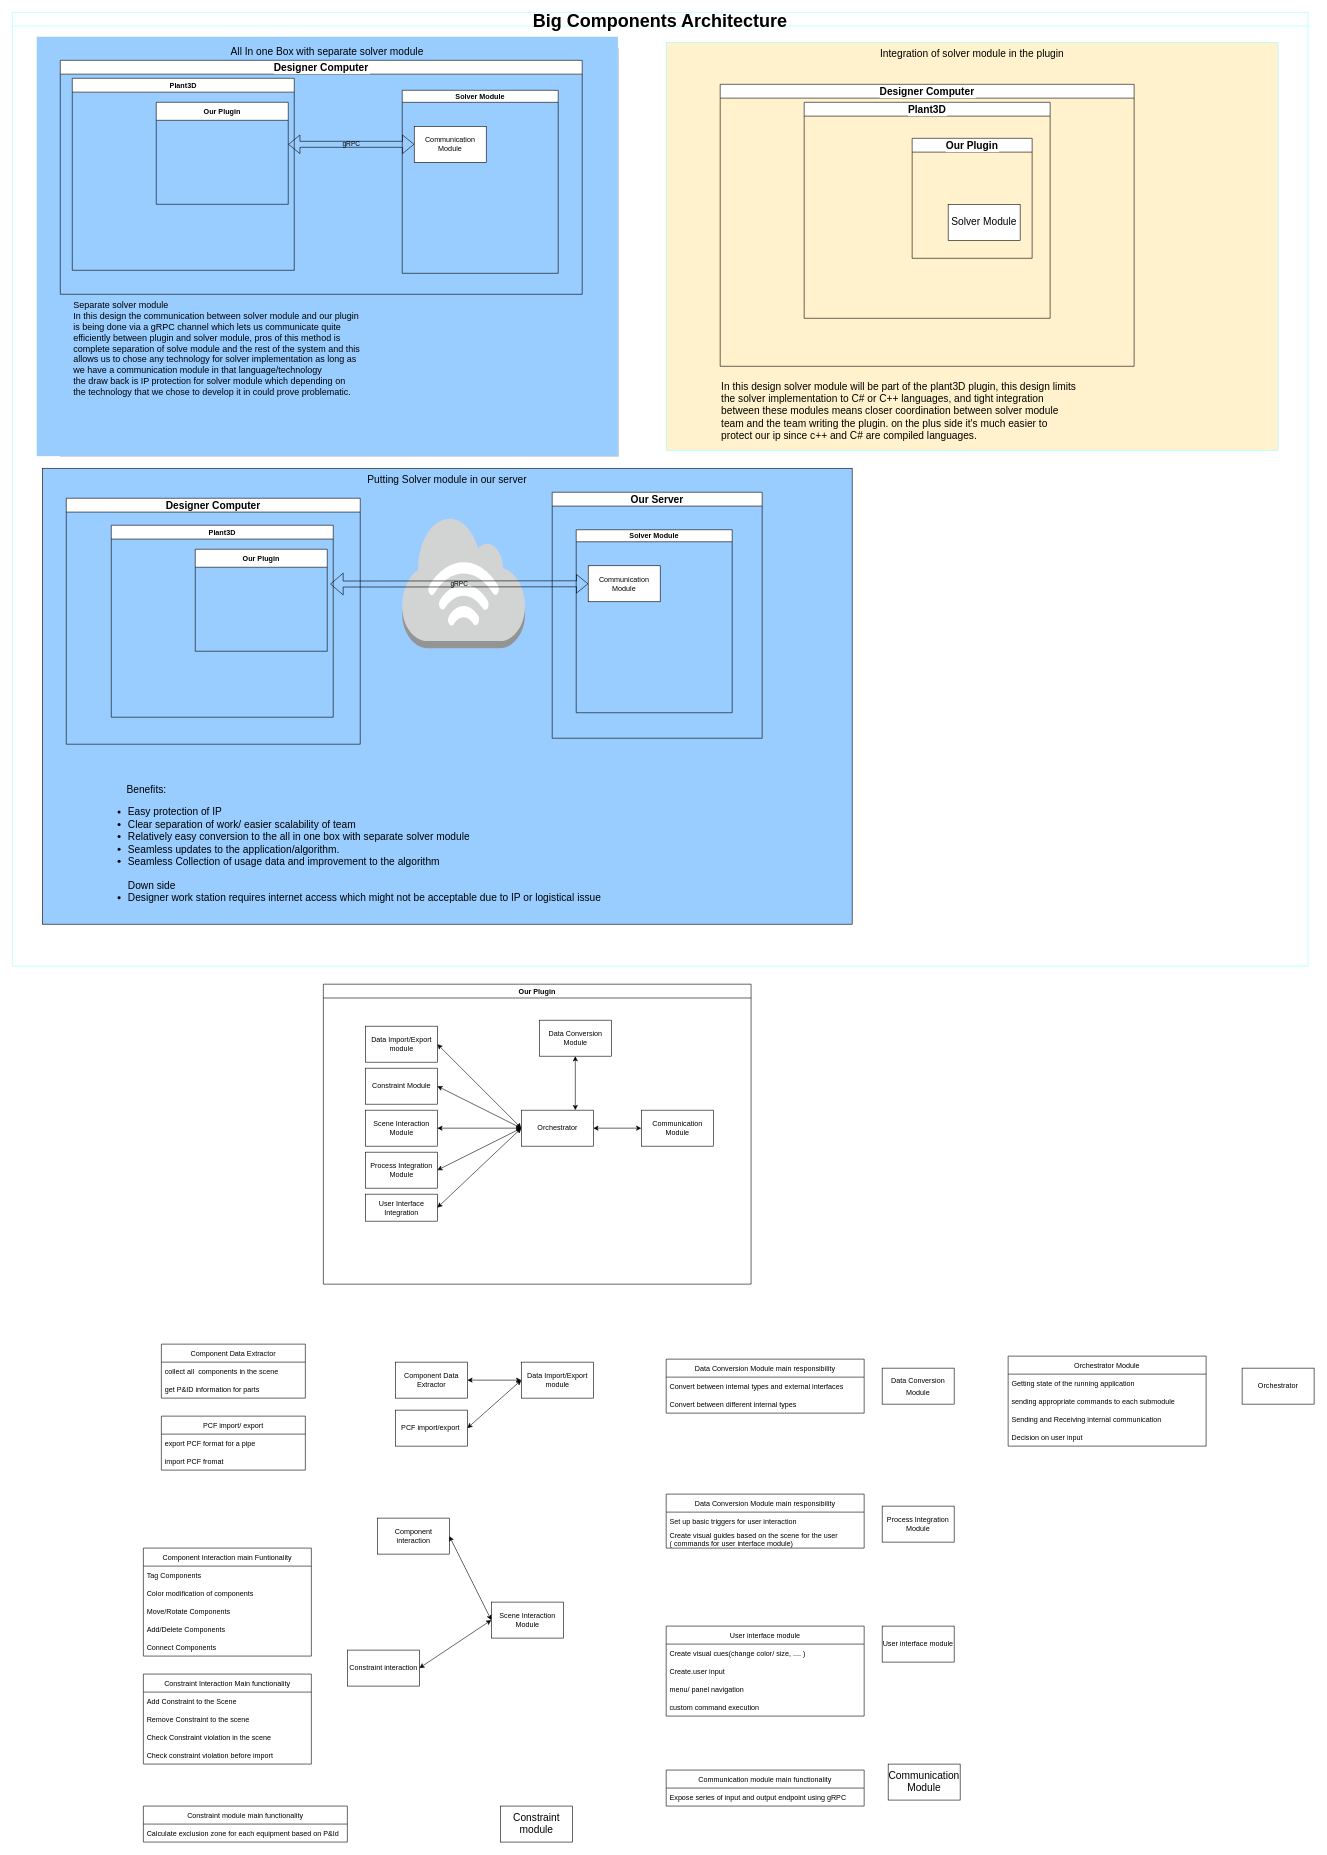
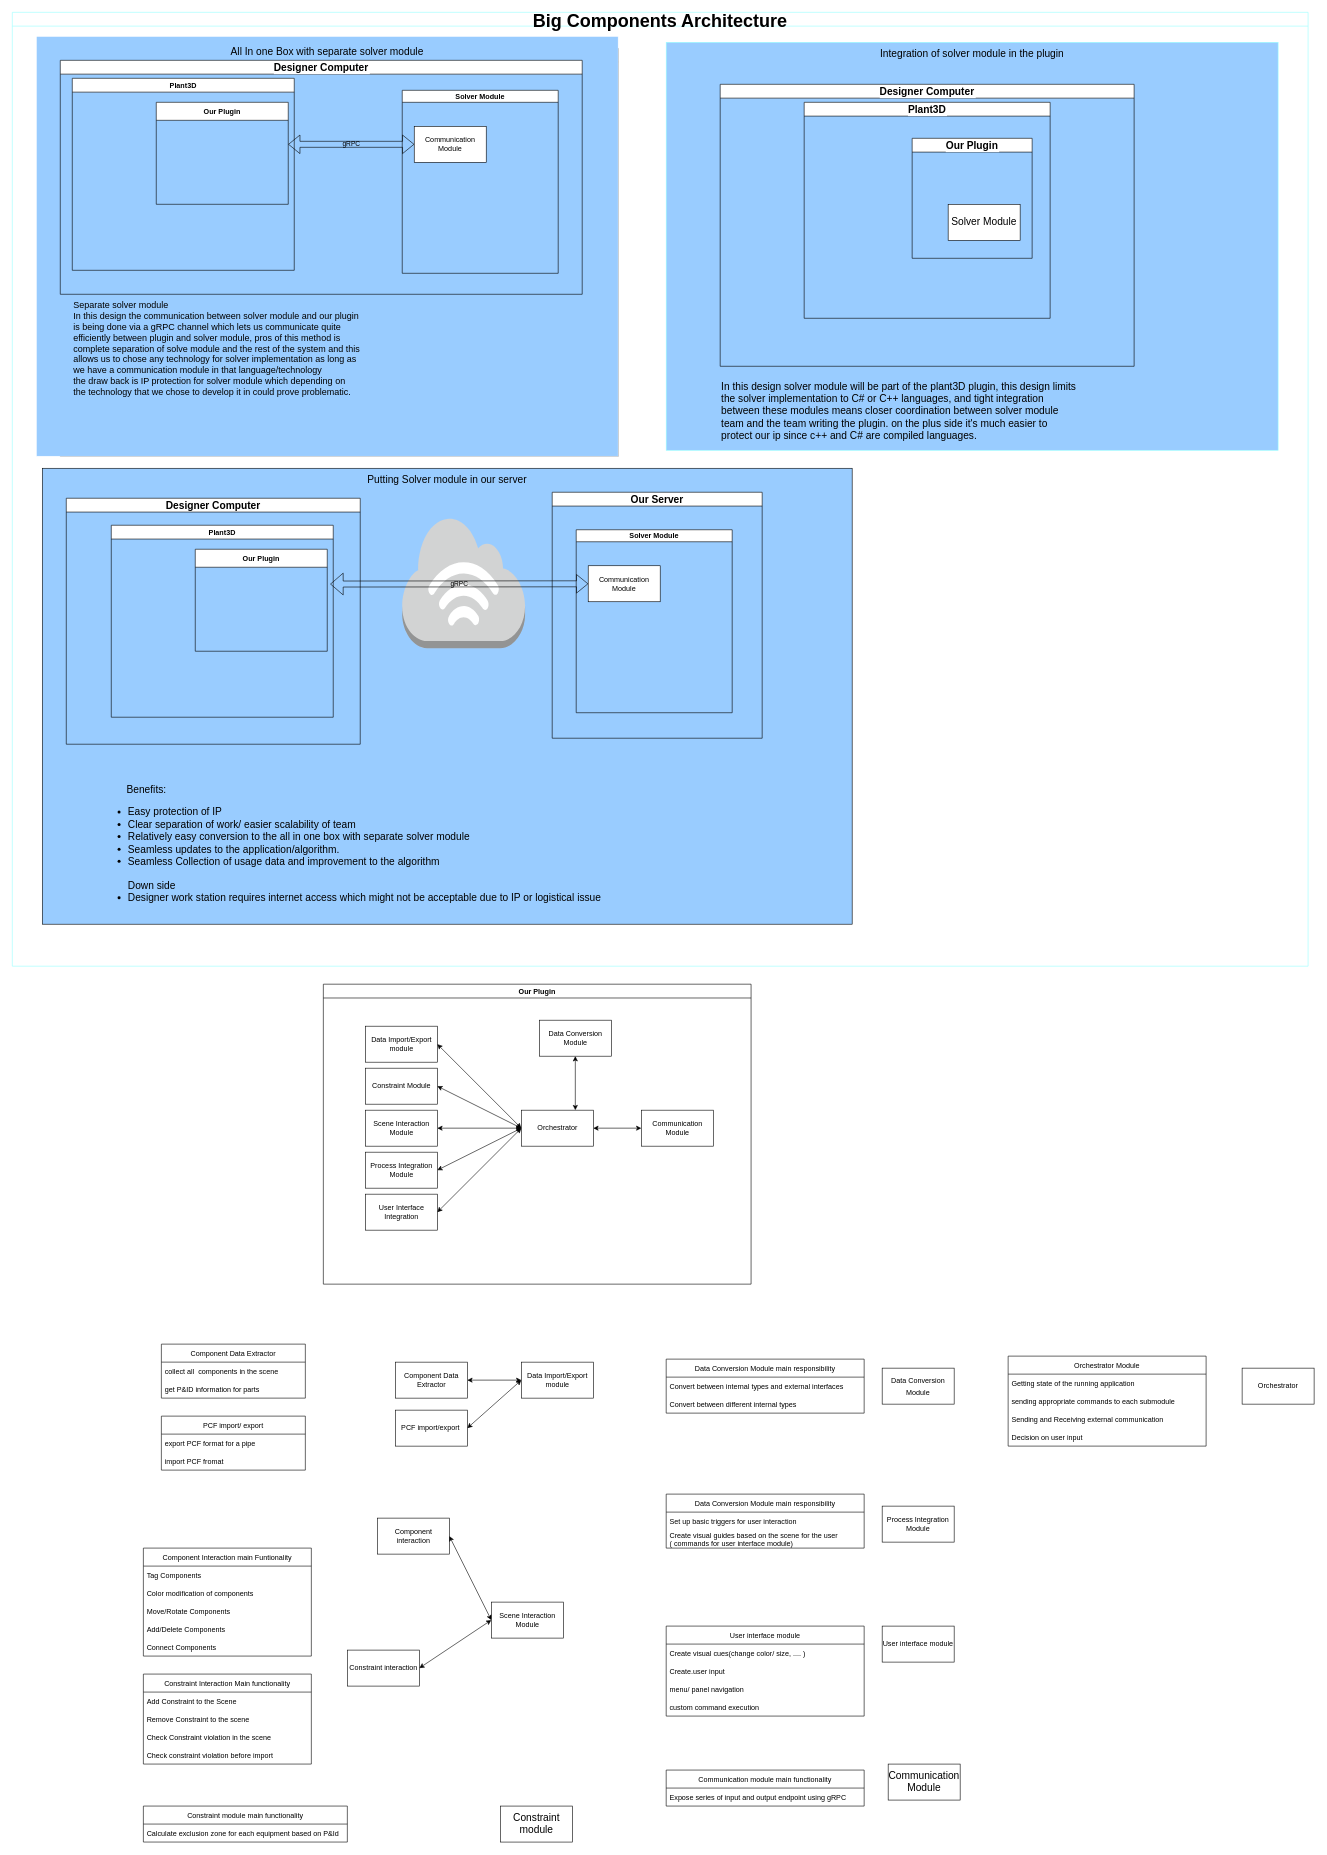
node "Integration of solver module in the plugin": fillcolor #fff2cc -> #99ccff
node "User Interface Integration": size 72x27 -> 72x36
node "Sending and Receiving internal communication": label "Sending and Receiving internal communication" -> "Sending and Receiving external communication"
